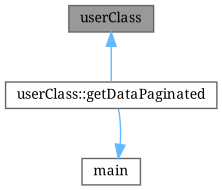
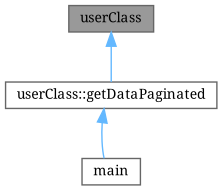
edge "userClass::getDataPaginated" -> "main": reversed
